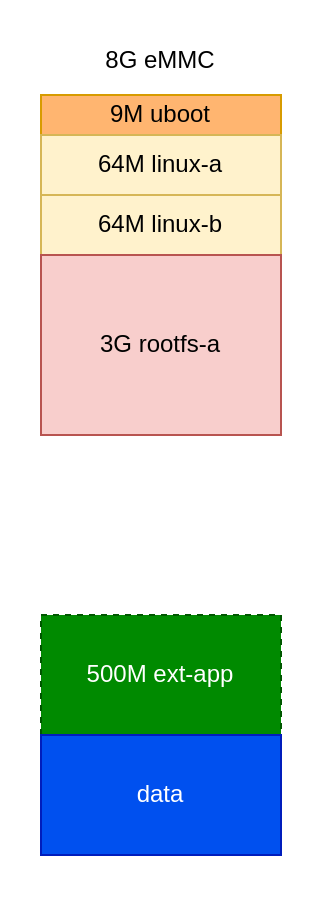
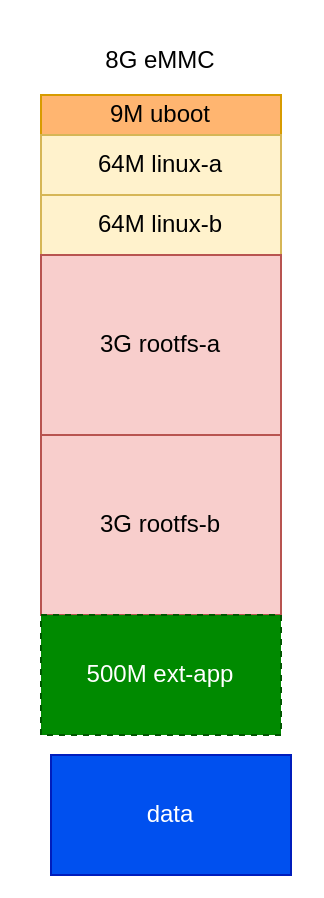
node "3G rootfs-b": added
node "data": moved (161, 795) -> (171, 815)
